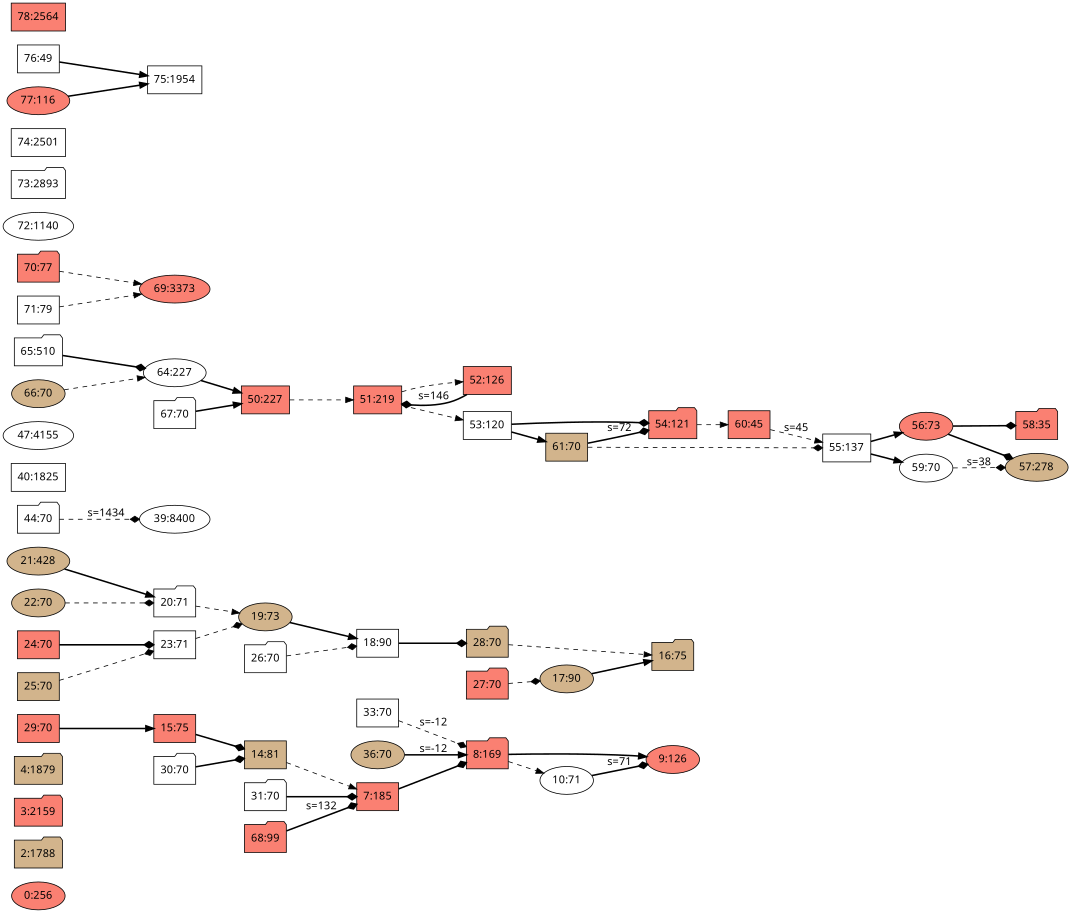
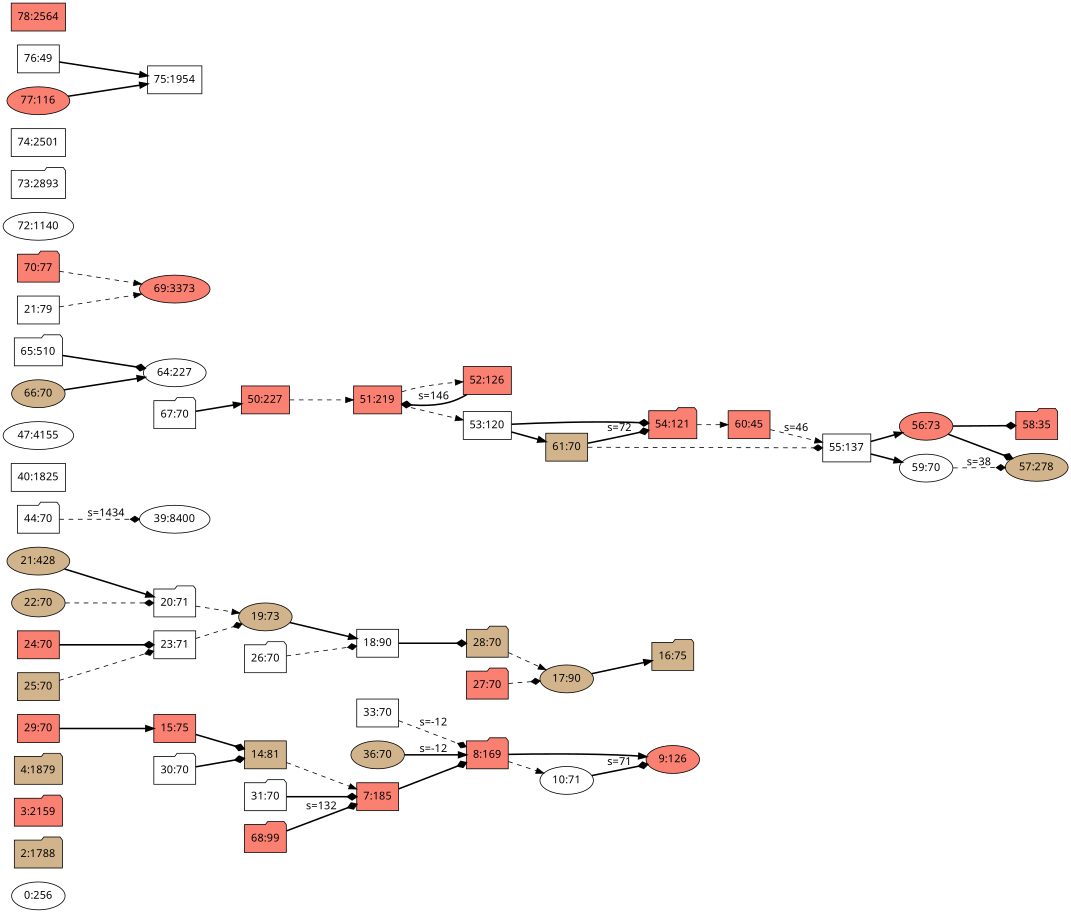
node "71:79": label "71:79" -> "21:79"
edge "66:70" -> "64:227": style dashed -> bold
edge "64:227" -> "50:227": removed
edge "60:45" -> "55:137": label "s=45" -> "s=46"
edge "28:70" -> "16:75": now "28:70" -> "17:90"
node "0:256": fillcolor salmon -> white
